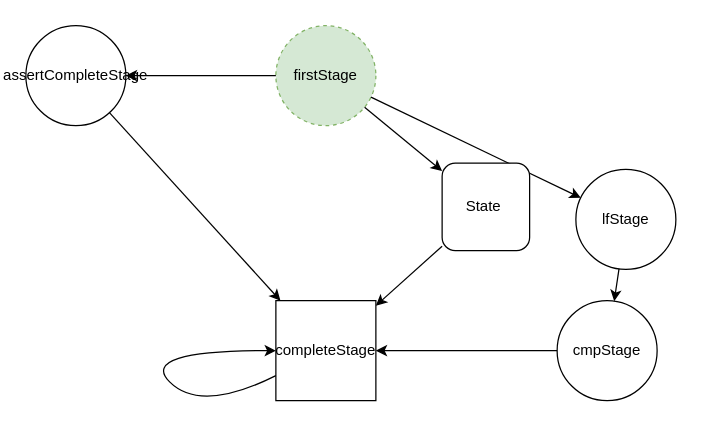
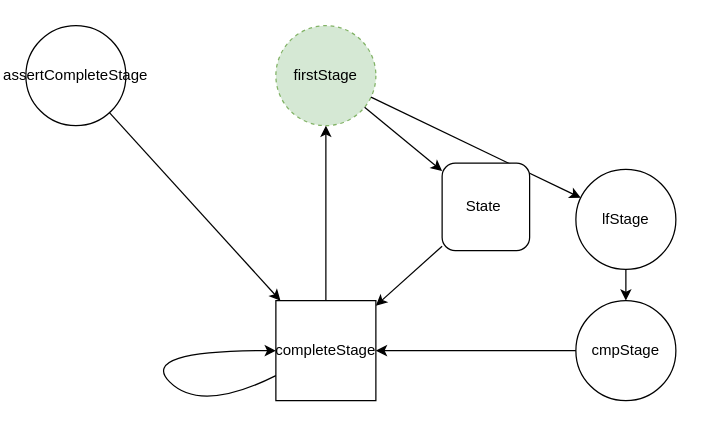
edge "firstStage" -> "assertCompleteStage": removed
edge "completeStage" -> "firstStage": added
node "cmpStage": moved (607, 351) -> (626, 351)
